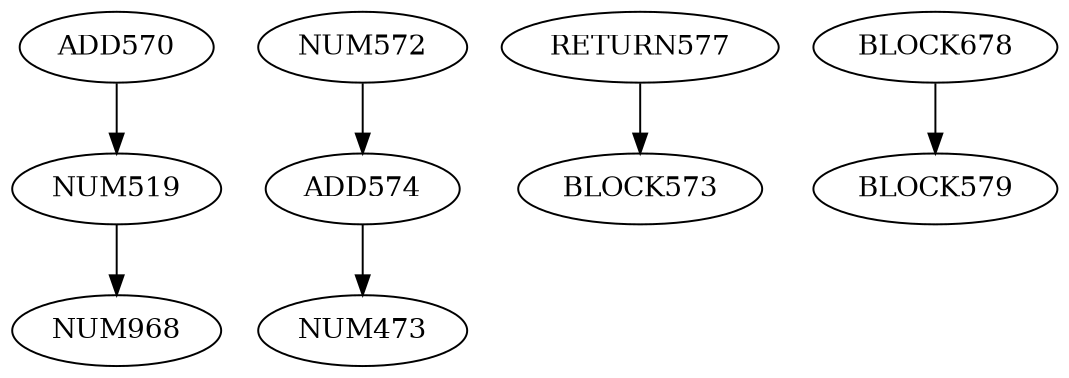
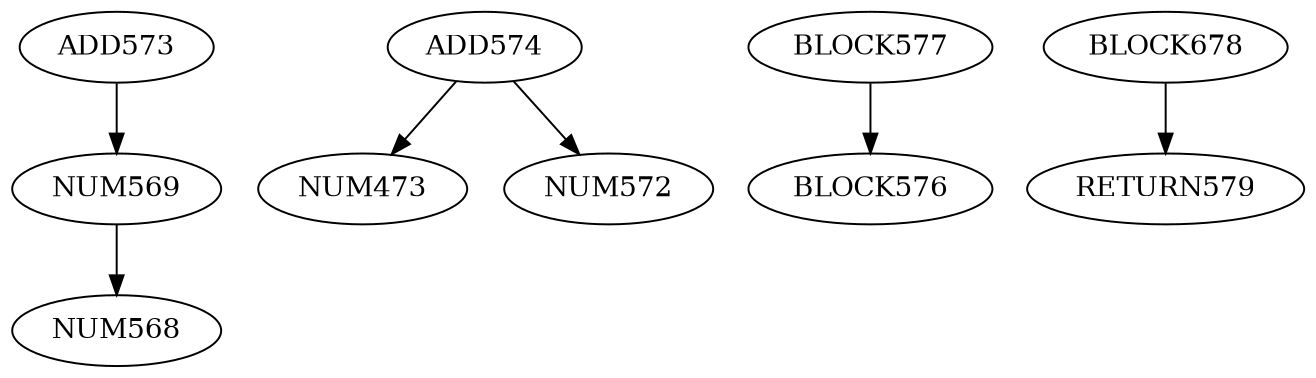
node "ADD570": label "ADD570" -> "ADD573"
node "RETURN577": label "RETURN577" -> "BLOCK577"
edge "NUM572" -> "ADD574": reversed
node "NUM519": label "NUM519" -> "NUM569"
node "BLOCK573": label "BLOCK573" -> "BLOCK576"
node "BLOCK579": label "BLOCK579" -> "RETURN579"
node "NUM968": label "NUM968" -> "NUM568"
